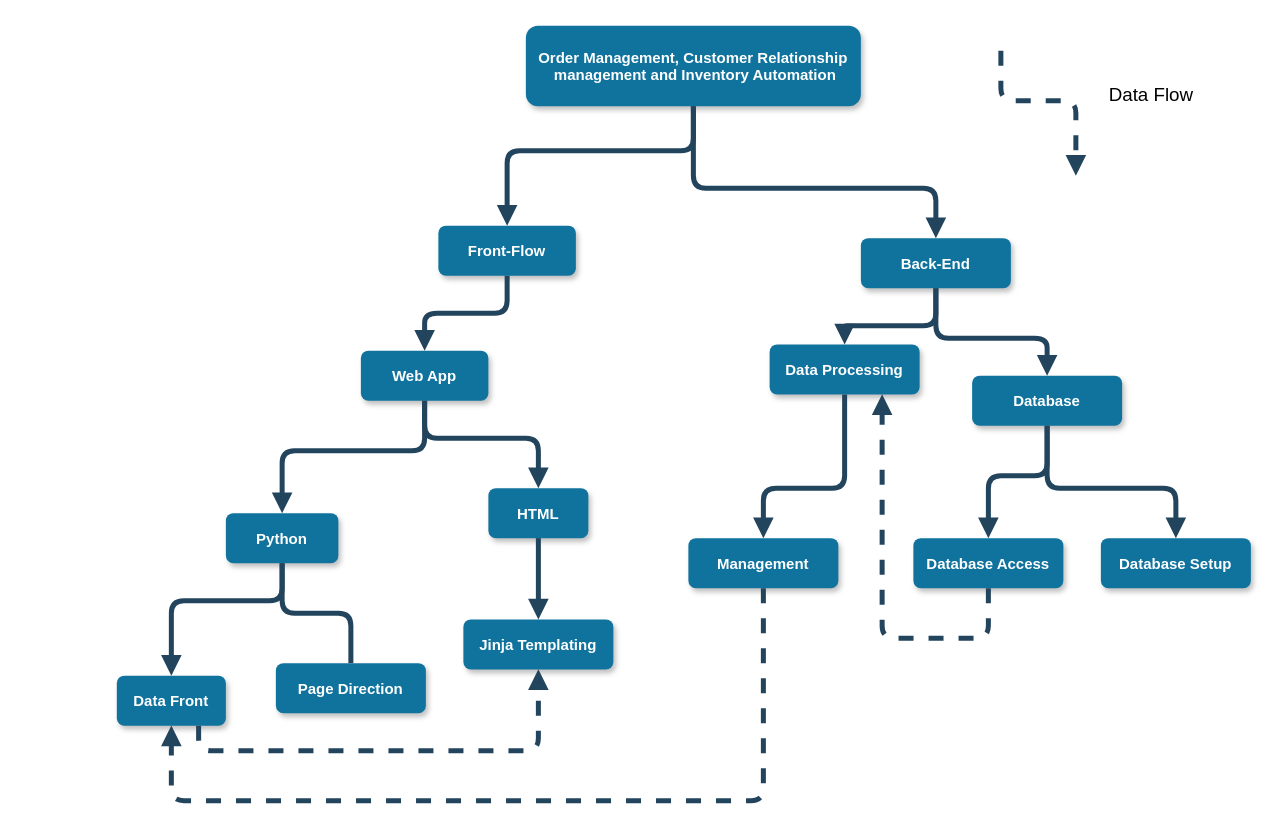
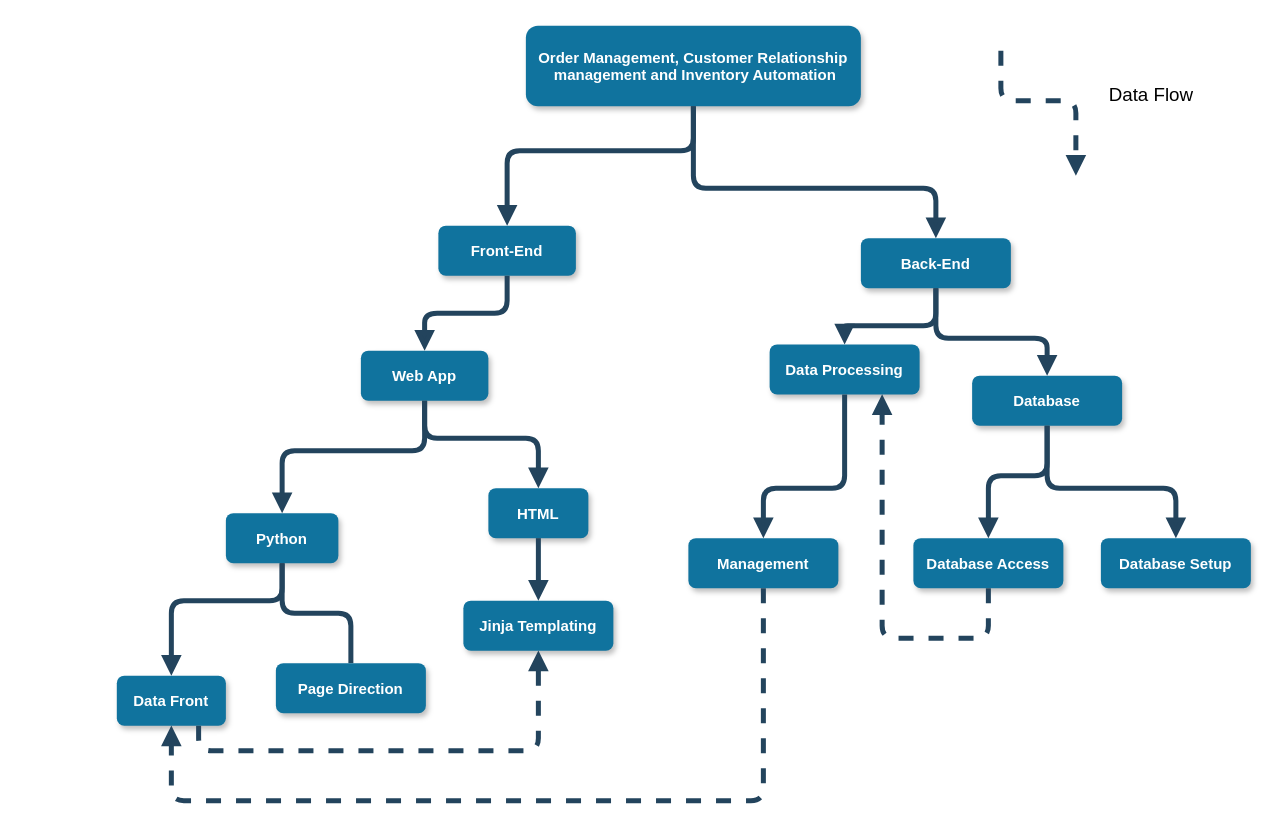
node "Front-Flow": label "Front-Flow" -> "Front-End"
node "Jinja Templating": moved (538, 644) -> (538, 626)
